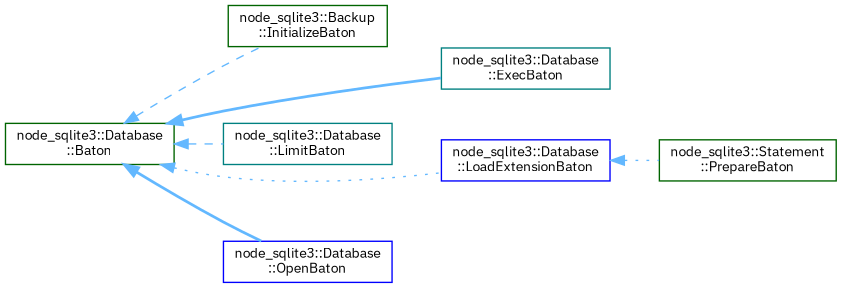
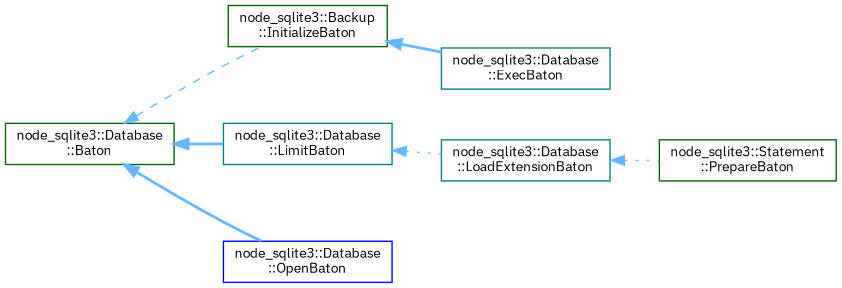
edge "node_sqlite3::Database ::ExecBaton" -> "node_sqlite3::Database ::Baton": now "node_sqlite3::Database ::ExecBaton" -> "node_sqlite3::Backup ::InitializeBaton"
edge "node_sqlite3::Database ::LimitBaton" -> "node_sqlite3::Database ::Baton": style dashed -> bold
node "node_sqlite3::Database ::LoadExtensionBaton": color blue -> teal
edge "node_sqlite3::Database ::LoadExtensionBaton" -> "node_sqlite3::Database ::Baton": now "node_sqlite3::Database ::LoadExtensionBaton" -> "node_sqlite3::Database ::LimitBaton"
